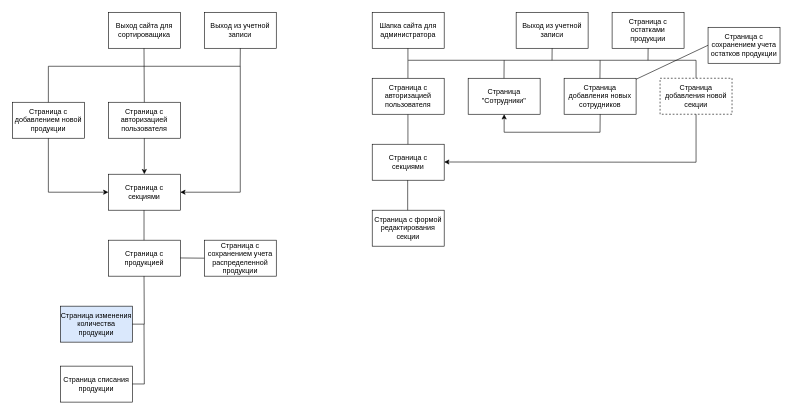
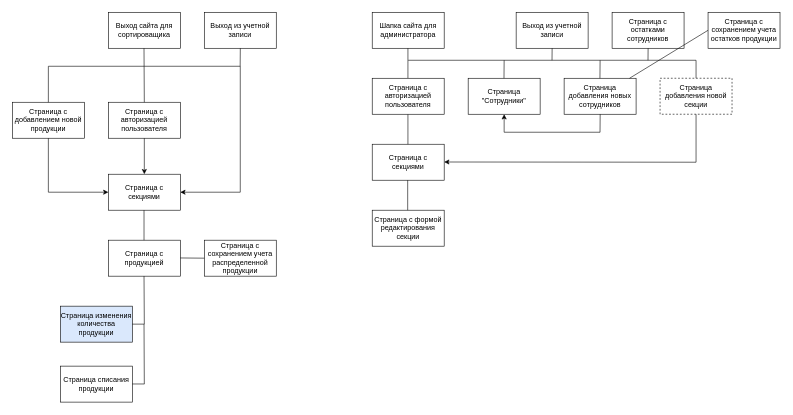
node "Страница с остатками продукции": label "Страница с остатками продукции" -> "Страница с остатками сотрудников"
node "Страница с сохранением учета остатков продукции": moved (744, 45) -> (744, 30)
